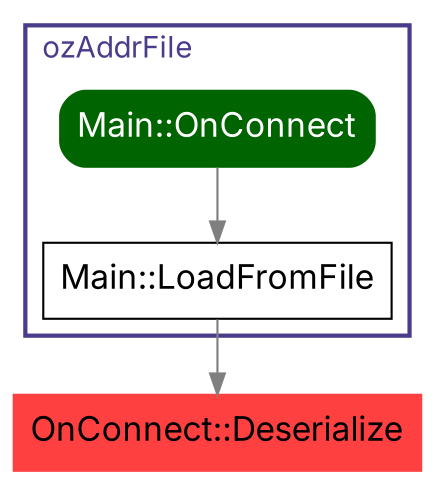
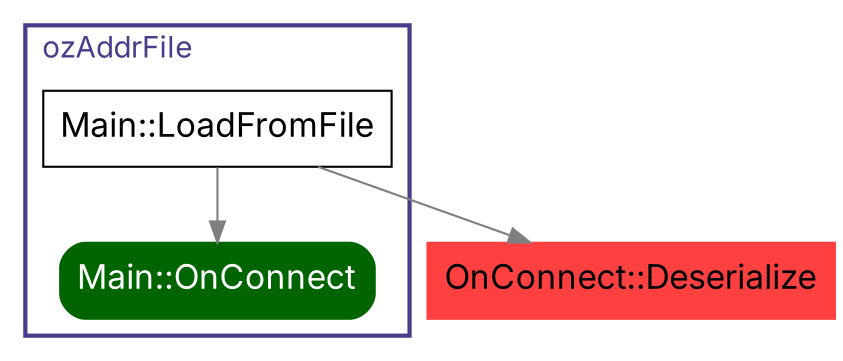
edge "Main::OnConnect" -> "Main::LoadFromFile": reversed
